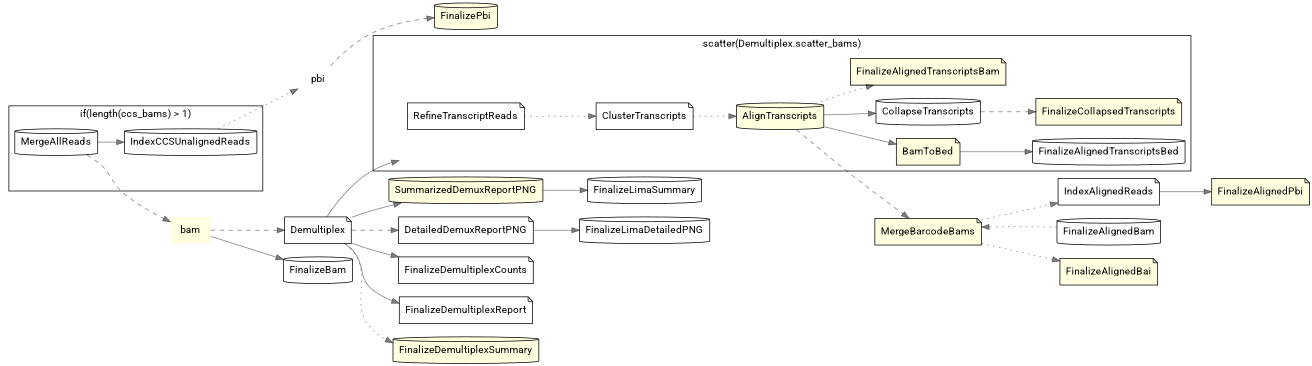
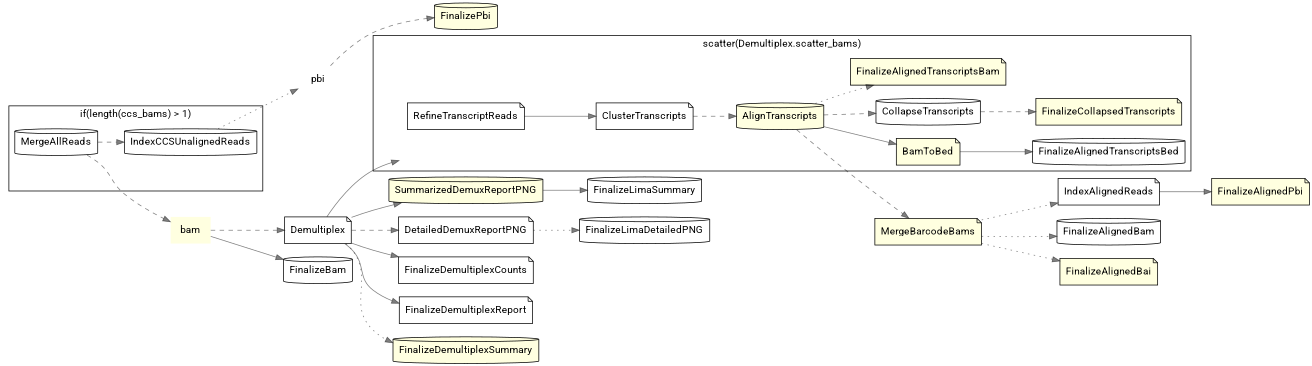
edge "AlignTranscripts" -> "CollapseTranscripts": style solid -> dashed
edge "RefineTranscriptReads" -> "ClusterTranscripts": style dotted -> solid
edge "ClusterTranscripts" -> "AlignTranscripts": style dotted -> dashed
edge "MergeAllReads" -> "IndexCCSUnalignedReads": style solid -> dashed
edge "FinalizeAlignedBam" -> "MergeBarcodeBams": reversed
edge "DetailedDemuxReportPNG" -> "FinalizeLimaDetailedPNG": style solid -> dotted
